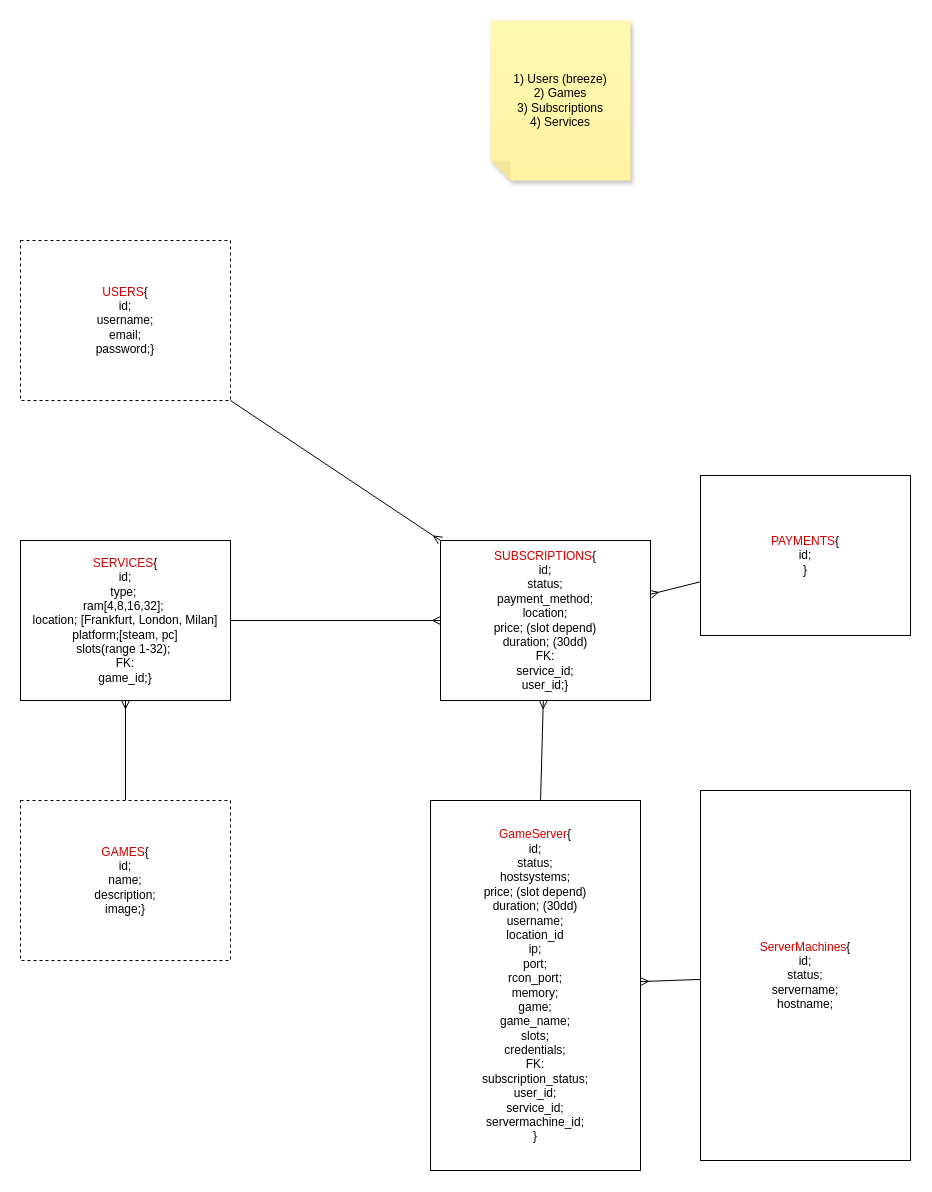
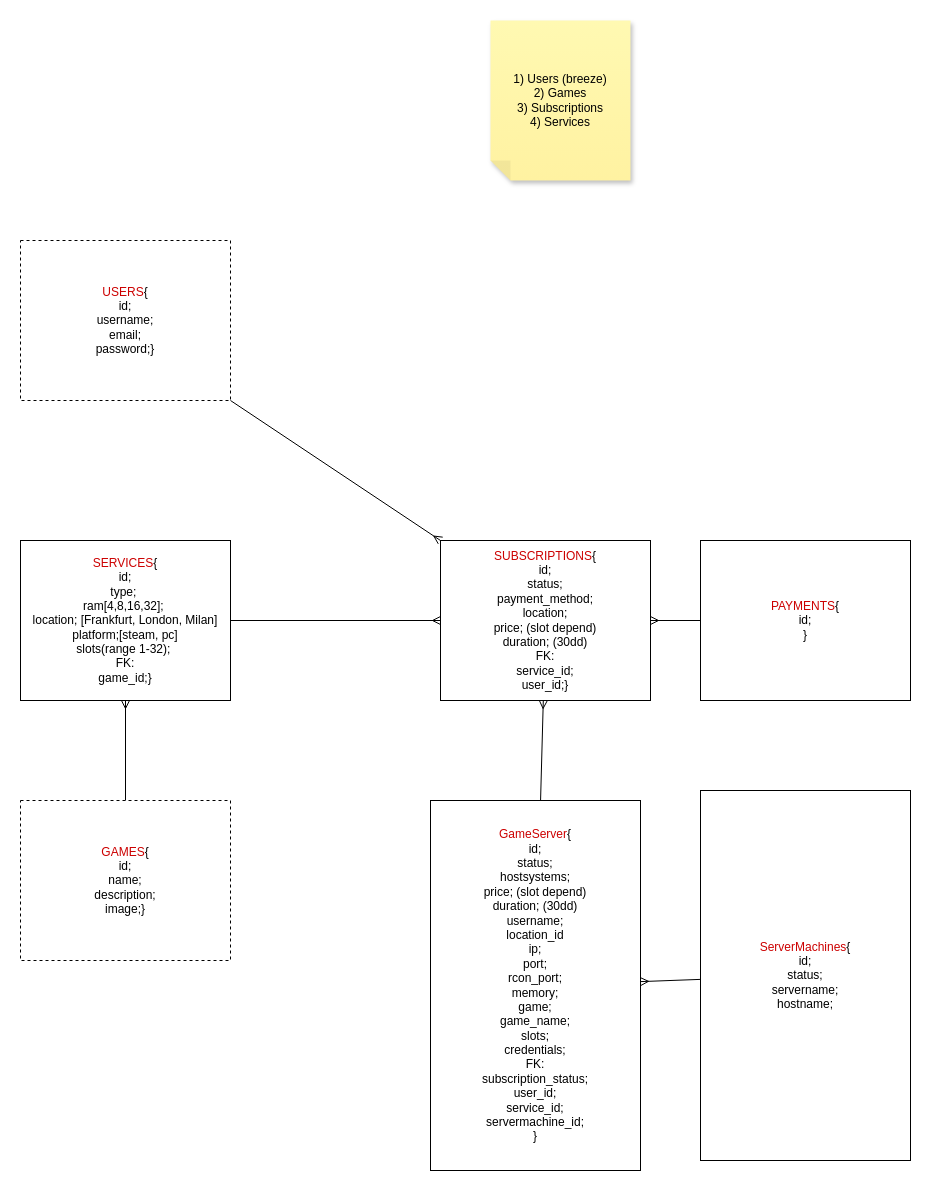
node "PAYMENTS{ id; }": moved (806, 556) -> (806, 621)
